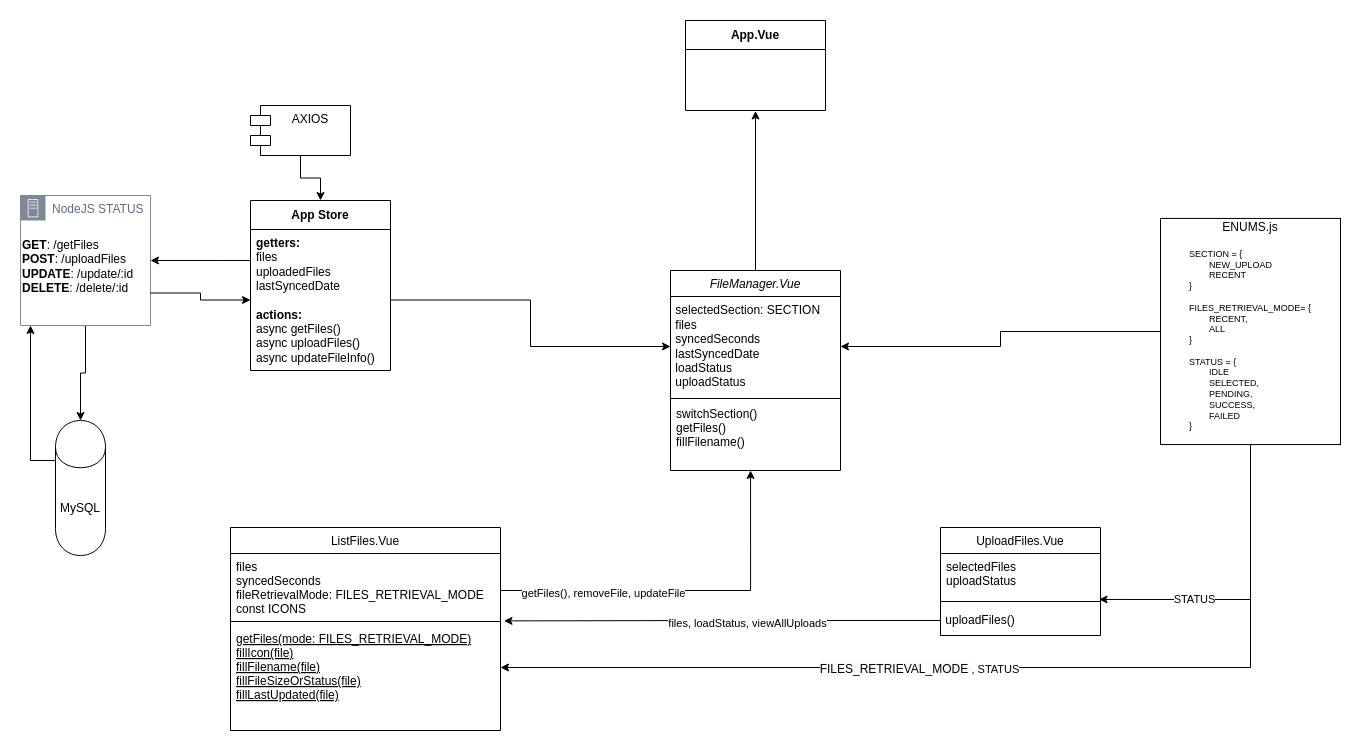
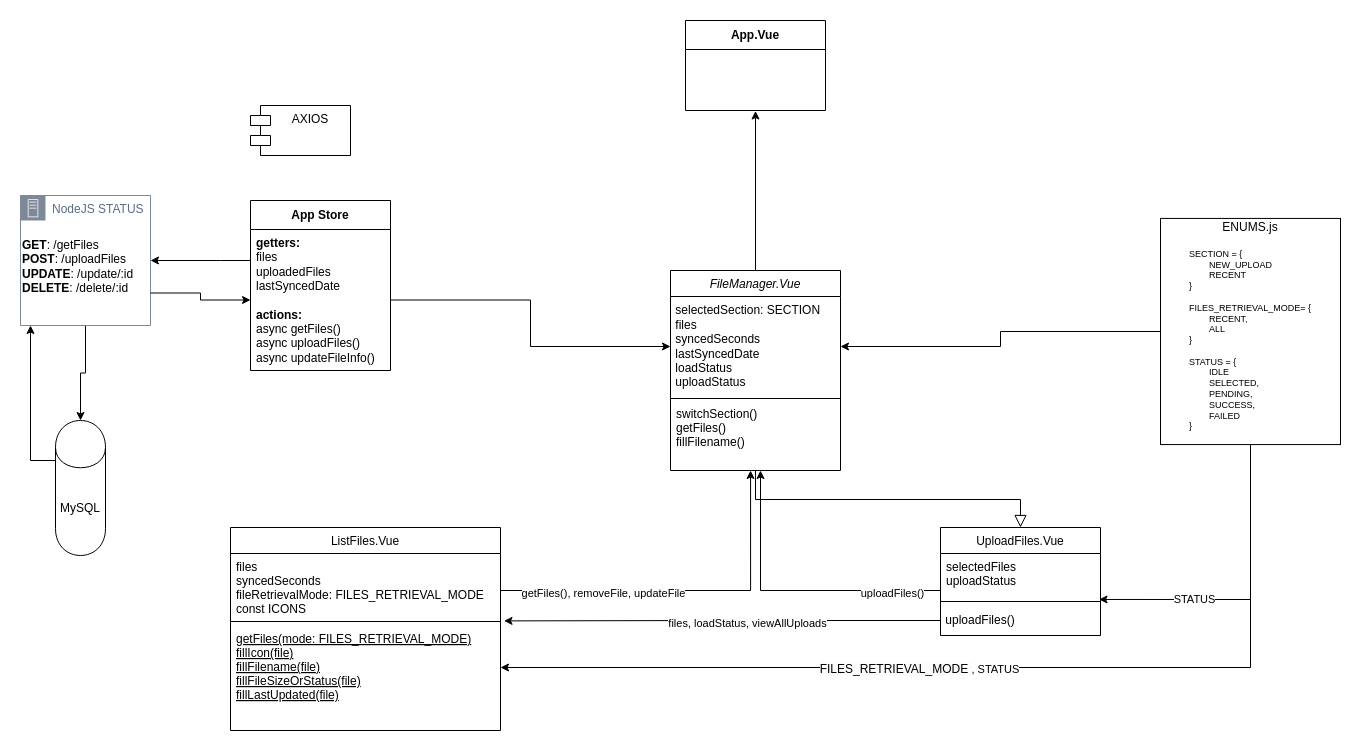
edge "AXIOS" -> "App Store": removed
edge "FileManager.Vue" -> "UploadFiles.Vue": added
edge "selectedFiles uploadStatus" -> "switchSection() getFiles() fillFilename()": added, label "uploadFiles()"
